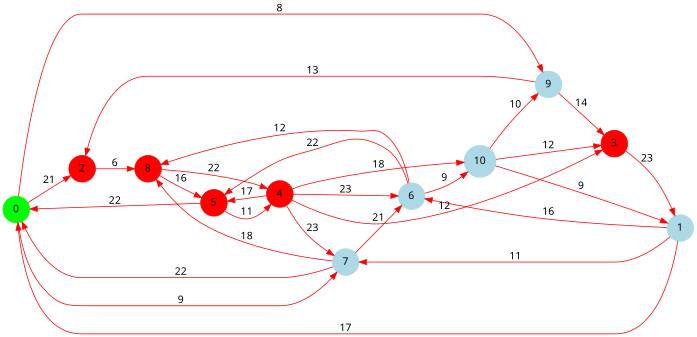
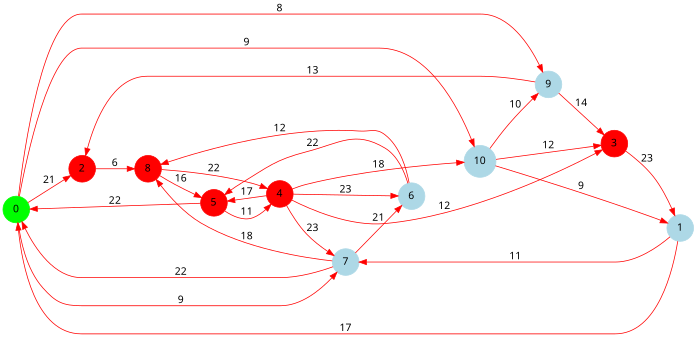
edge "6" -> "10": now "0" -> "10"
edge "1" -> "6": removed, label "16"
